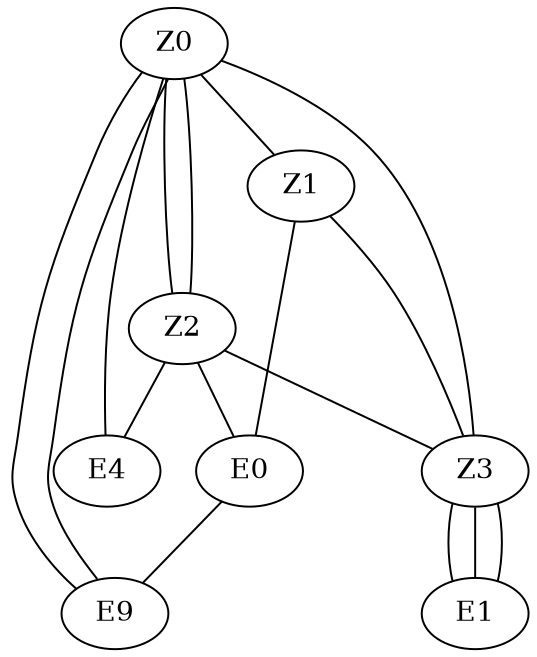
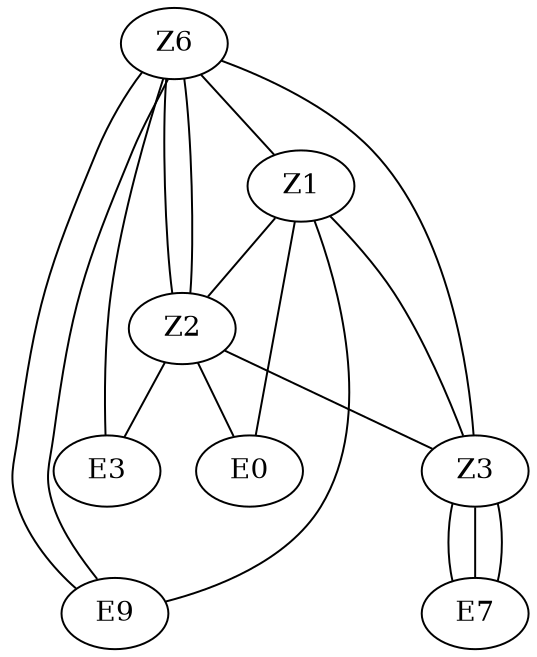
node "Z0": label "Z0" -> "Z6"
edge "Z1" -- "Z2": added
node "E4": label "E4" -> "E3"
edge "E0" -- "E9": now "Z1" -- "E9"
node "E1": label "E1" -> "E7"
